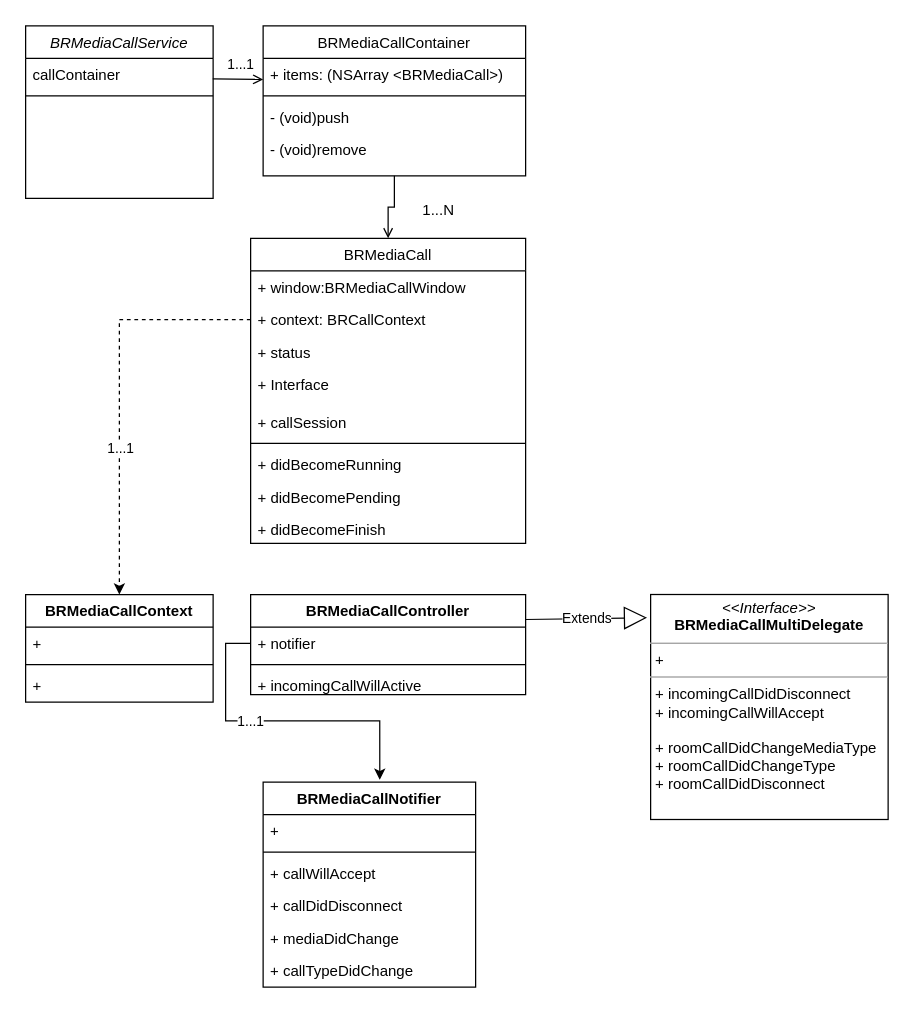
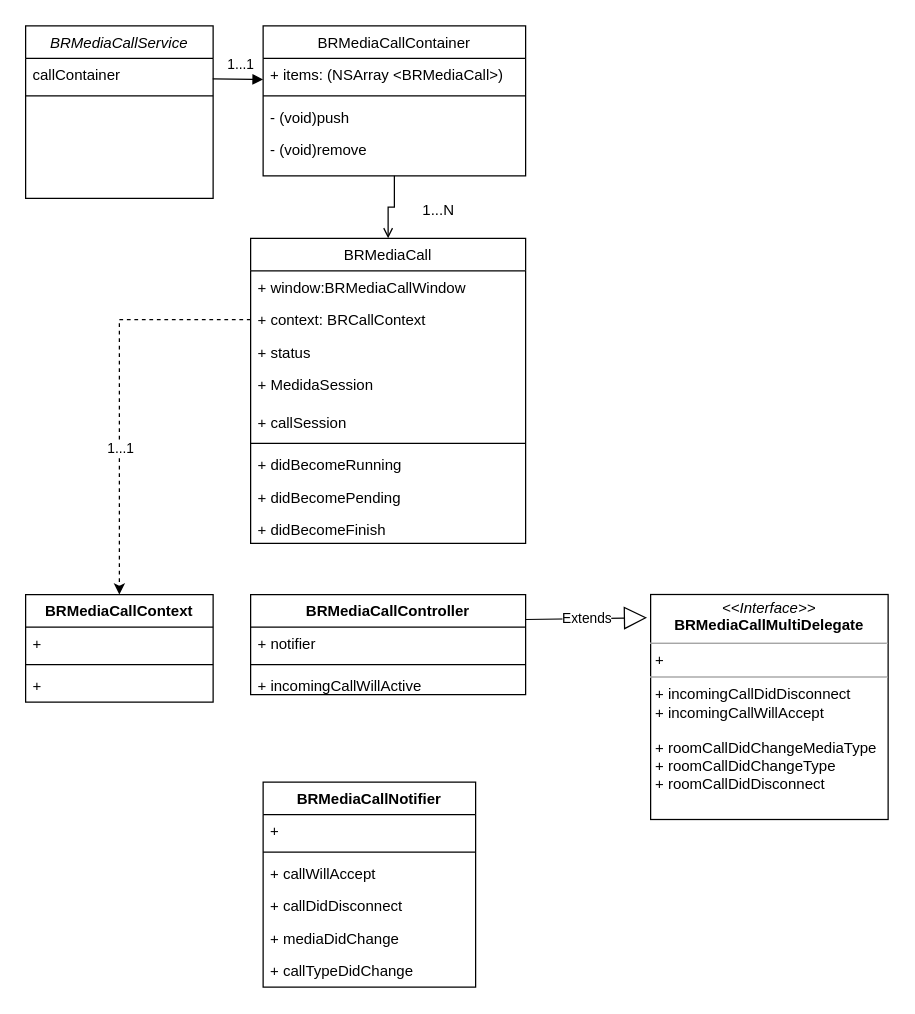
edge "callContainer" -> "BRMediaCallContainer": arrowhead open -> block
node "+ Interface": label "+ Interface" -> "+ MedidaSession"
edge "+ notifier" -> "BRMediaCallNotifier": removed, label "1...1"
